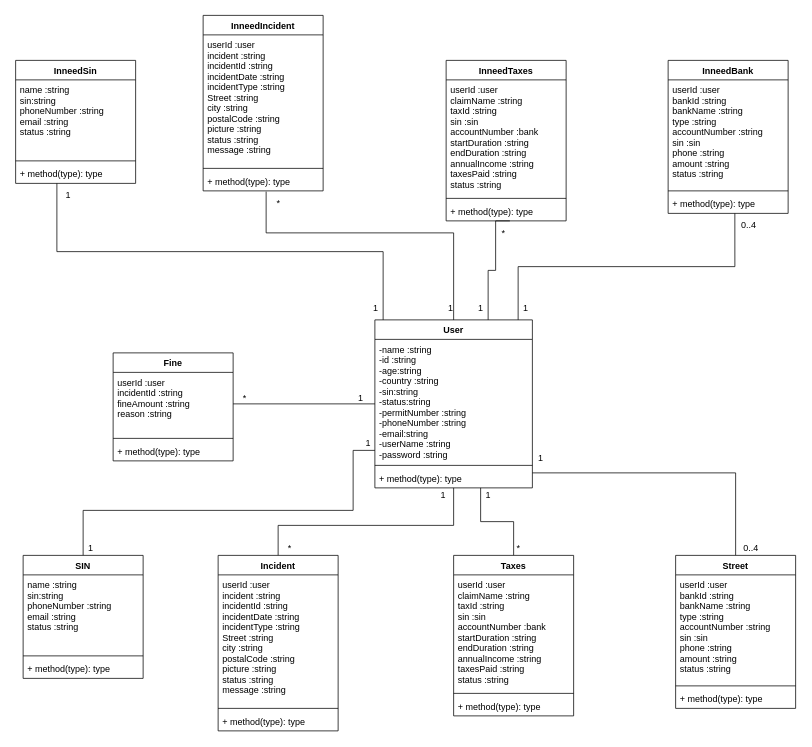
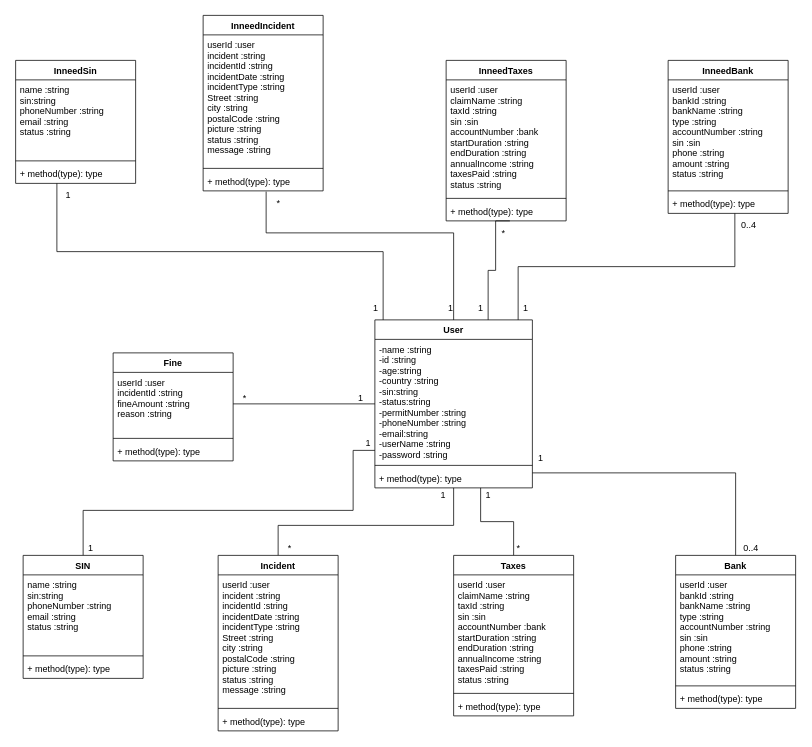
node "Street": label "Street" -> "Bank"
